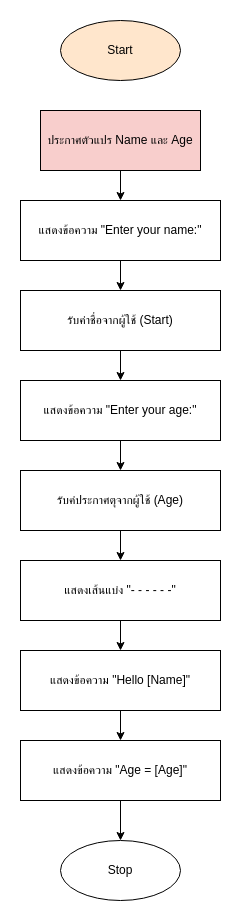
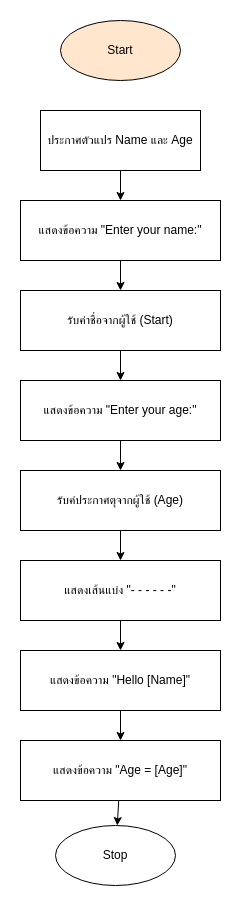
node "ประกาศตัวแปร Name และ Age": fillcolor #f8cecc -> #ffffff
node "Stop": moved (121, 871) -> (116, 856)
